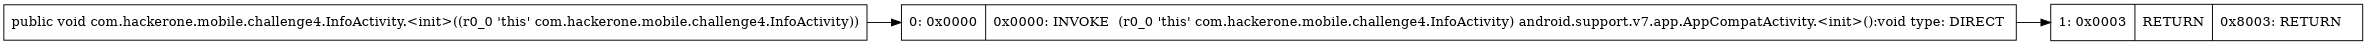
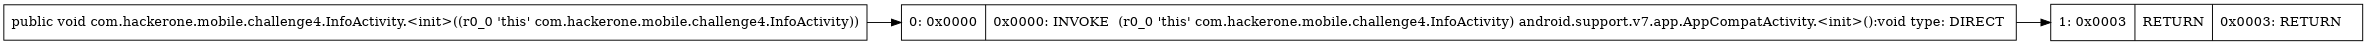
node "1: 0x0003": text "0x8003: RETURN" -> "0x0003: RETURN"
